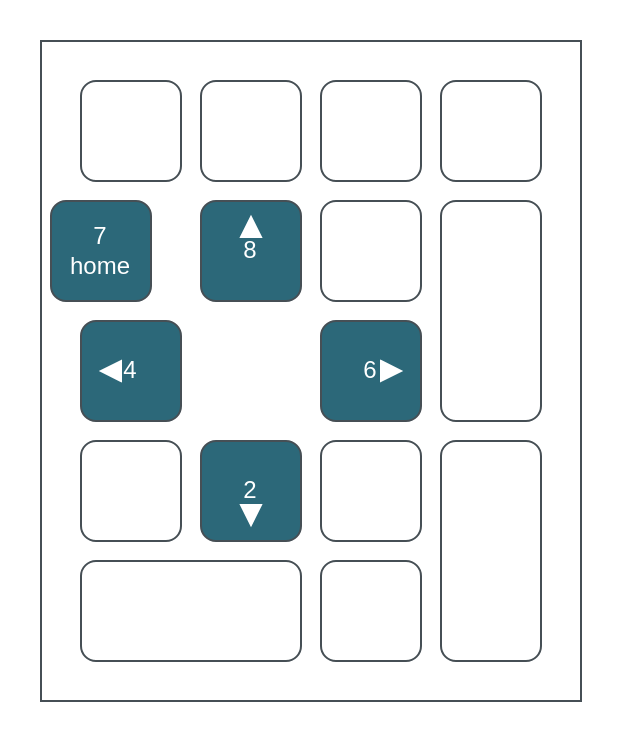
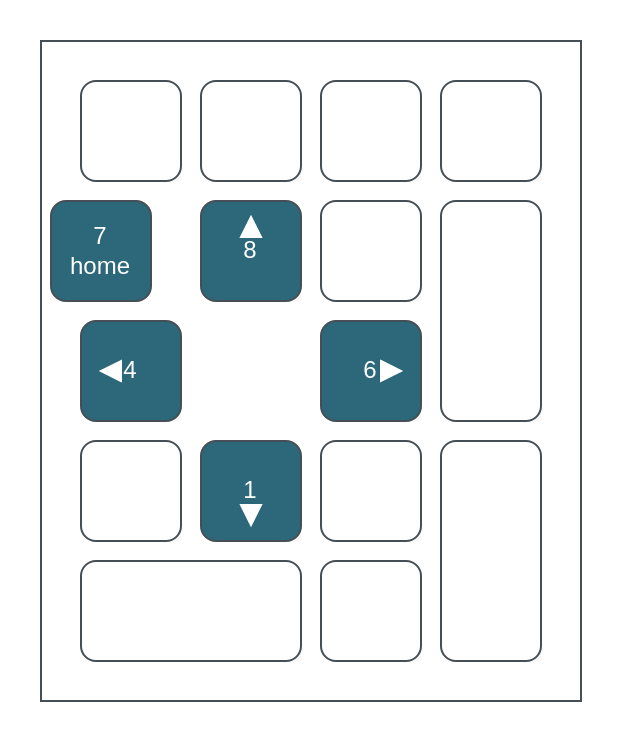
node "2": label "2" -> "1"
